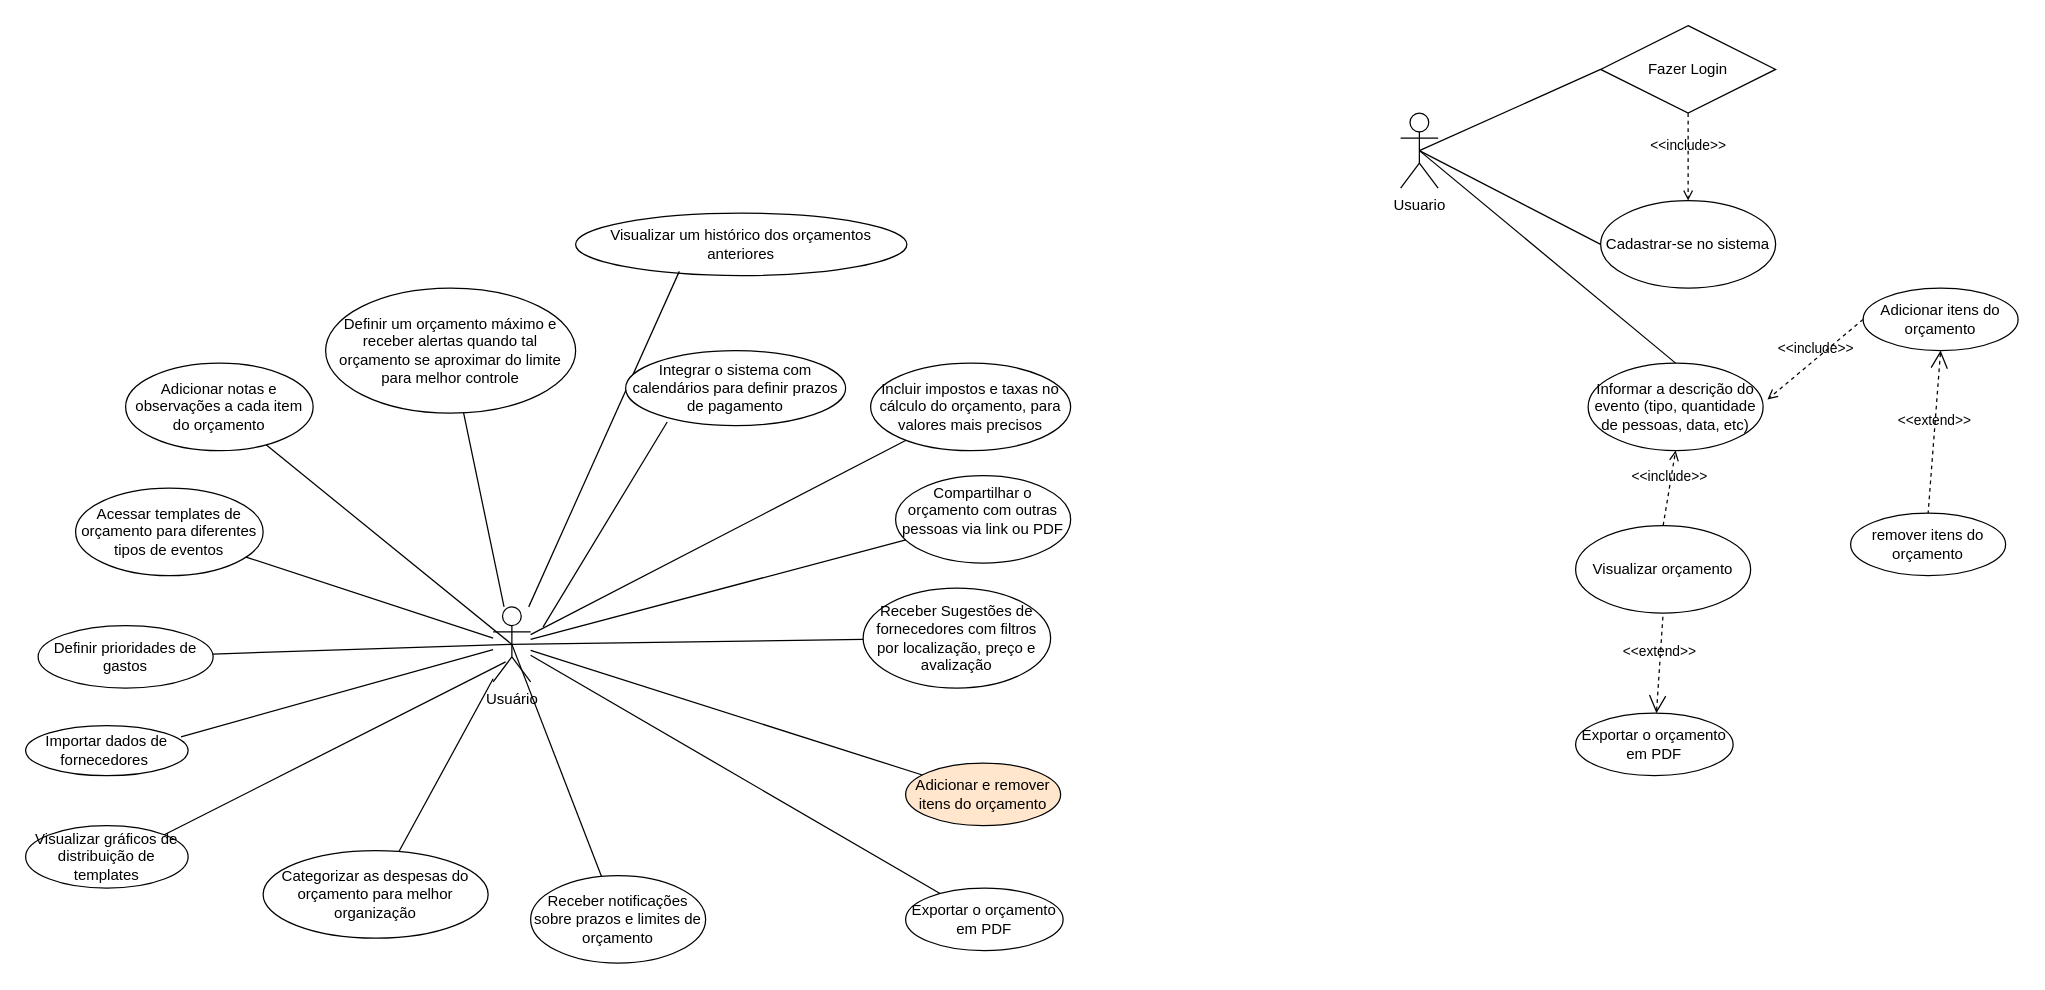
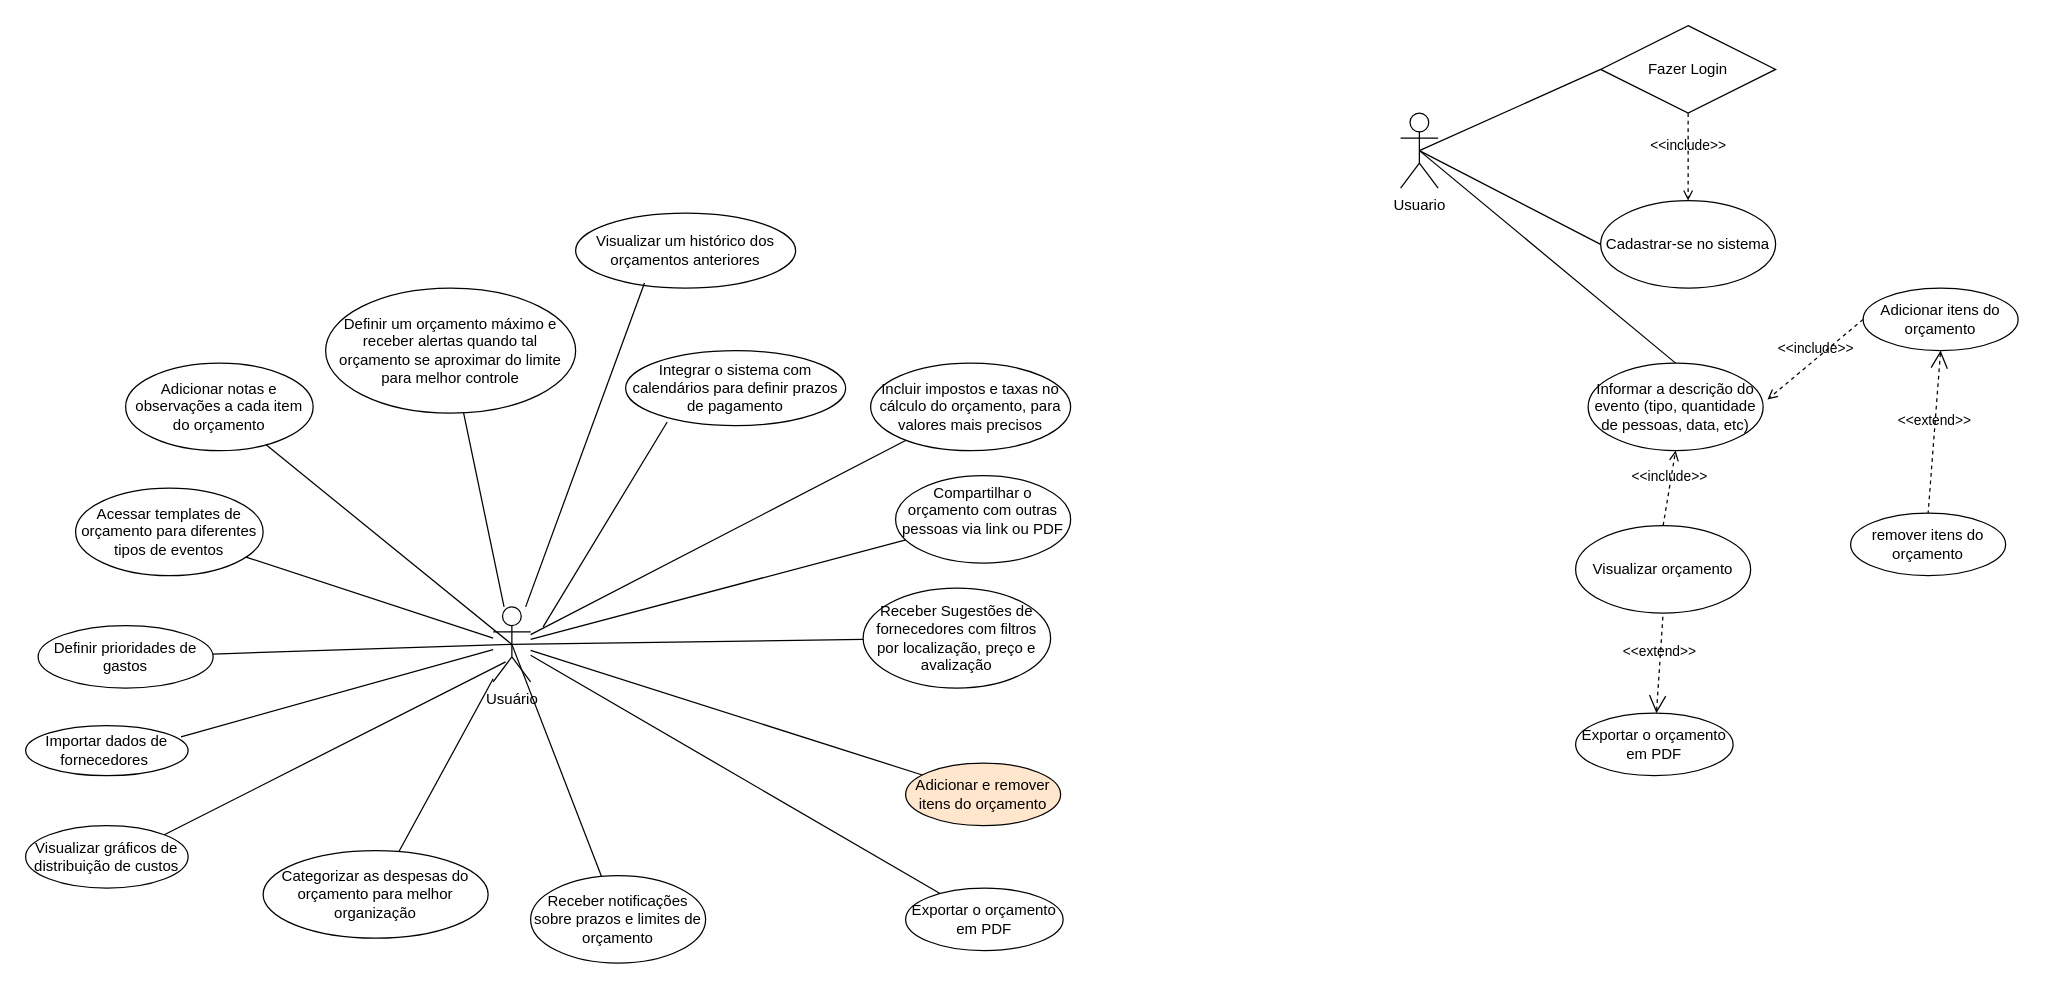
node "Visualizar um histórico dos orçamentos anteriores": size 331x63 -> 220x75
node "Visualizar gráficos de distribuição de templates": label "Visualizar gráficos de distribuição de templates" -> "Visualizar gráficos de distribuição de custos"
